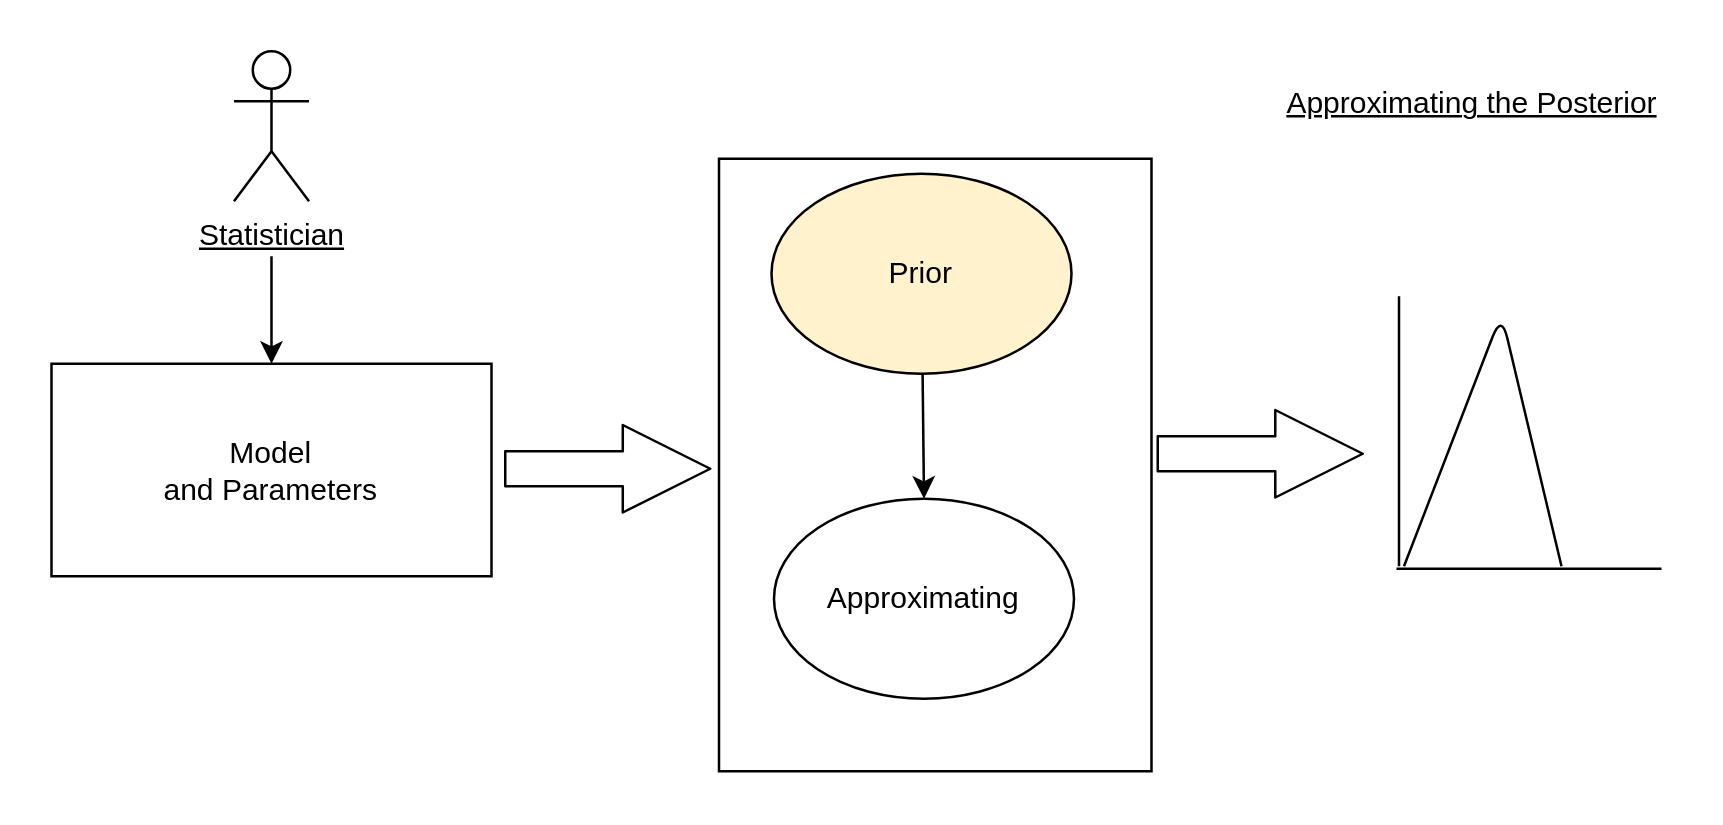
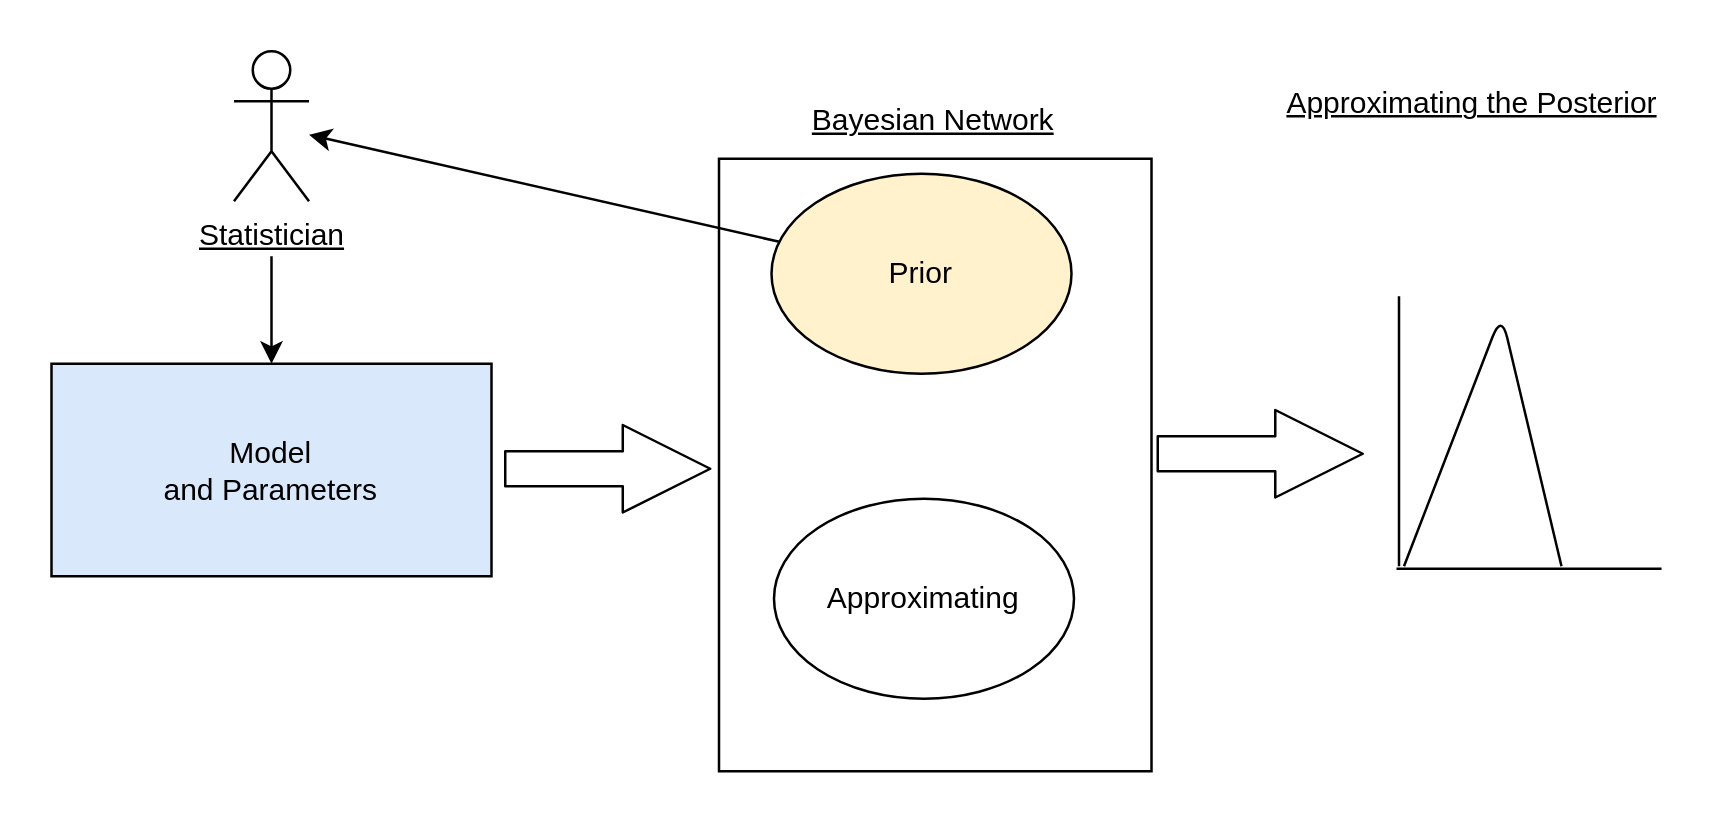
node "Bayesian Network": added
edge "Prior" -> "Approximating": now "Prior" -> "Statistician"
node "Model and Parameters": fillcolor #ffffff -> #dae8fc
